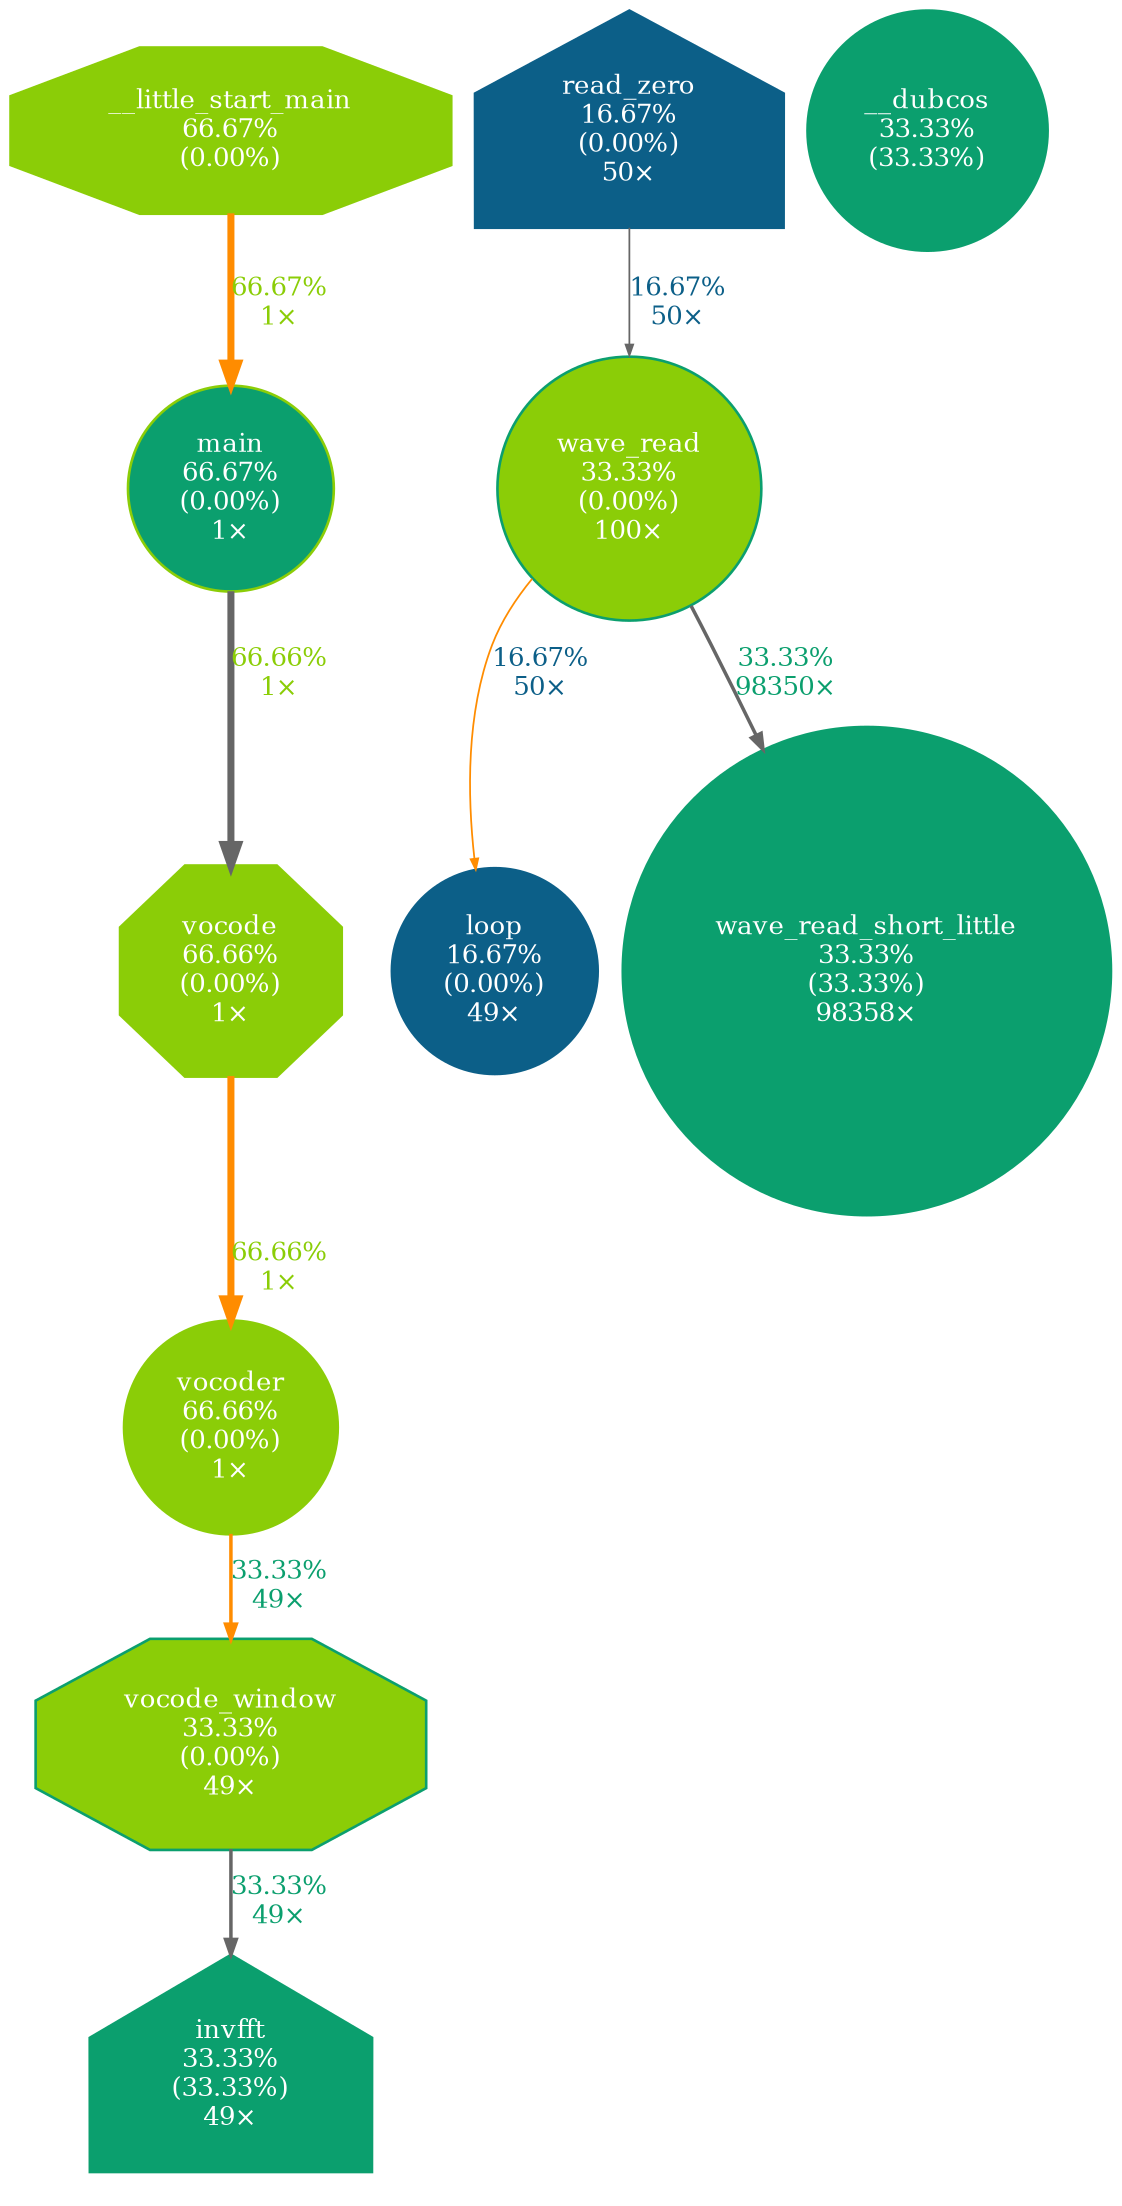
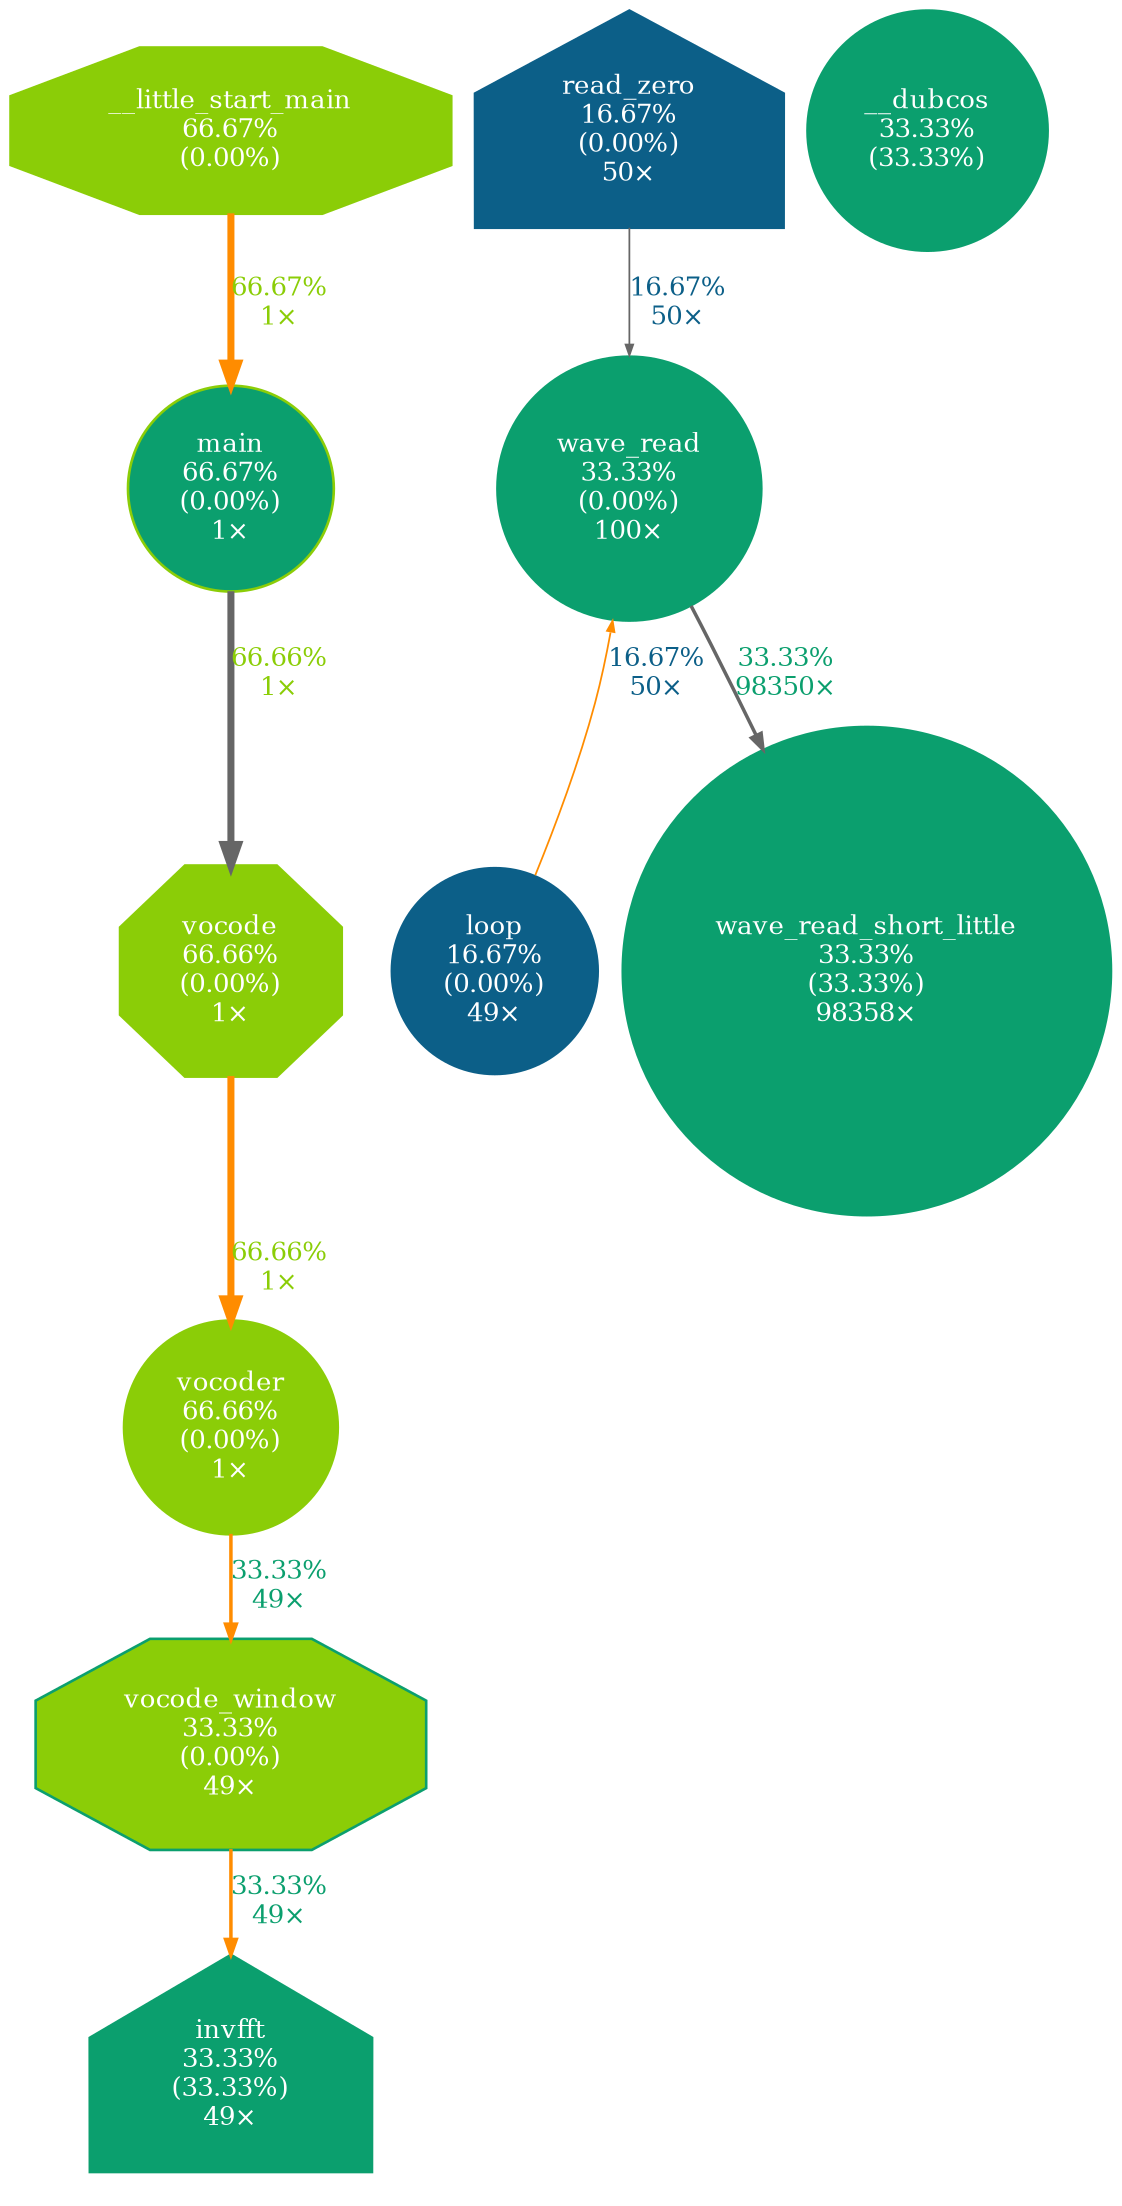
node "wave_read 33.33% (0.00%) 100×": fillcolor #8bcd07 -> #0b9f6e
edge "wave_read 33.33% (0.00%) 100×" -> "loop 16.67% (0.00%) 49×": reversed
edge "vocode_window 33.33% (0.00%) 49×" -> "invfft 33.33% (33.33%) 49×": color gray40 -> darkorange
